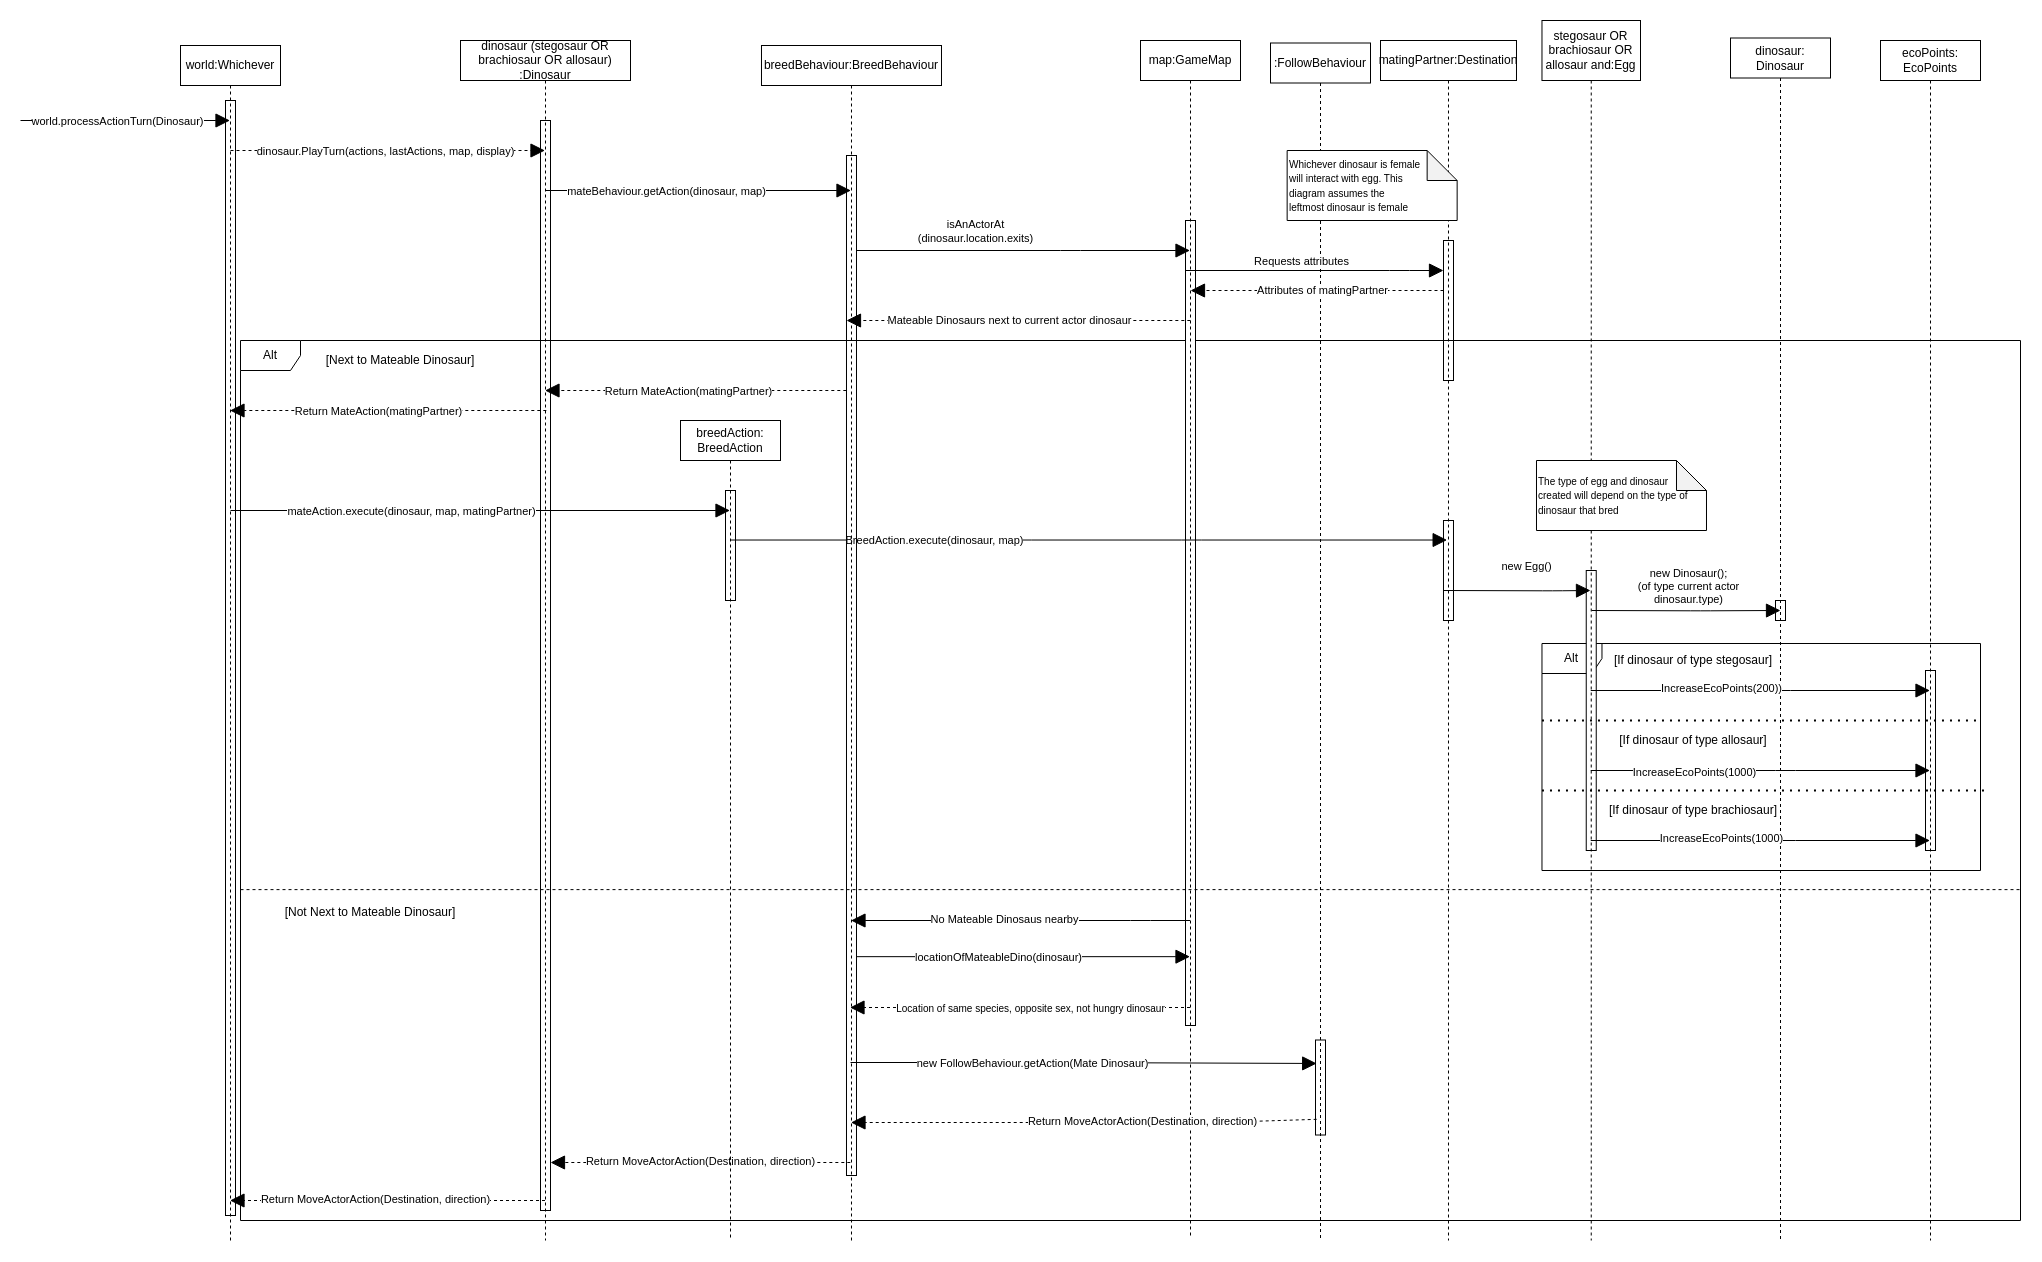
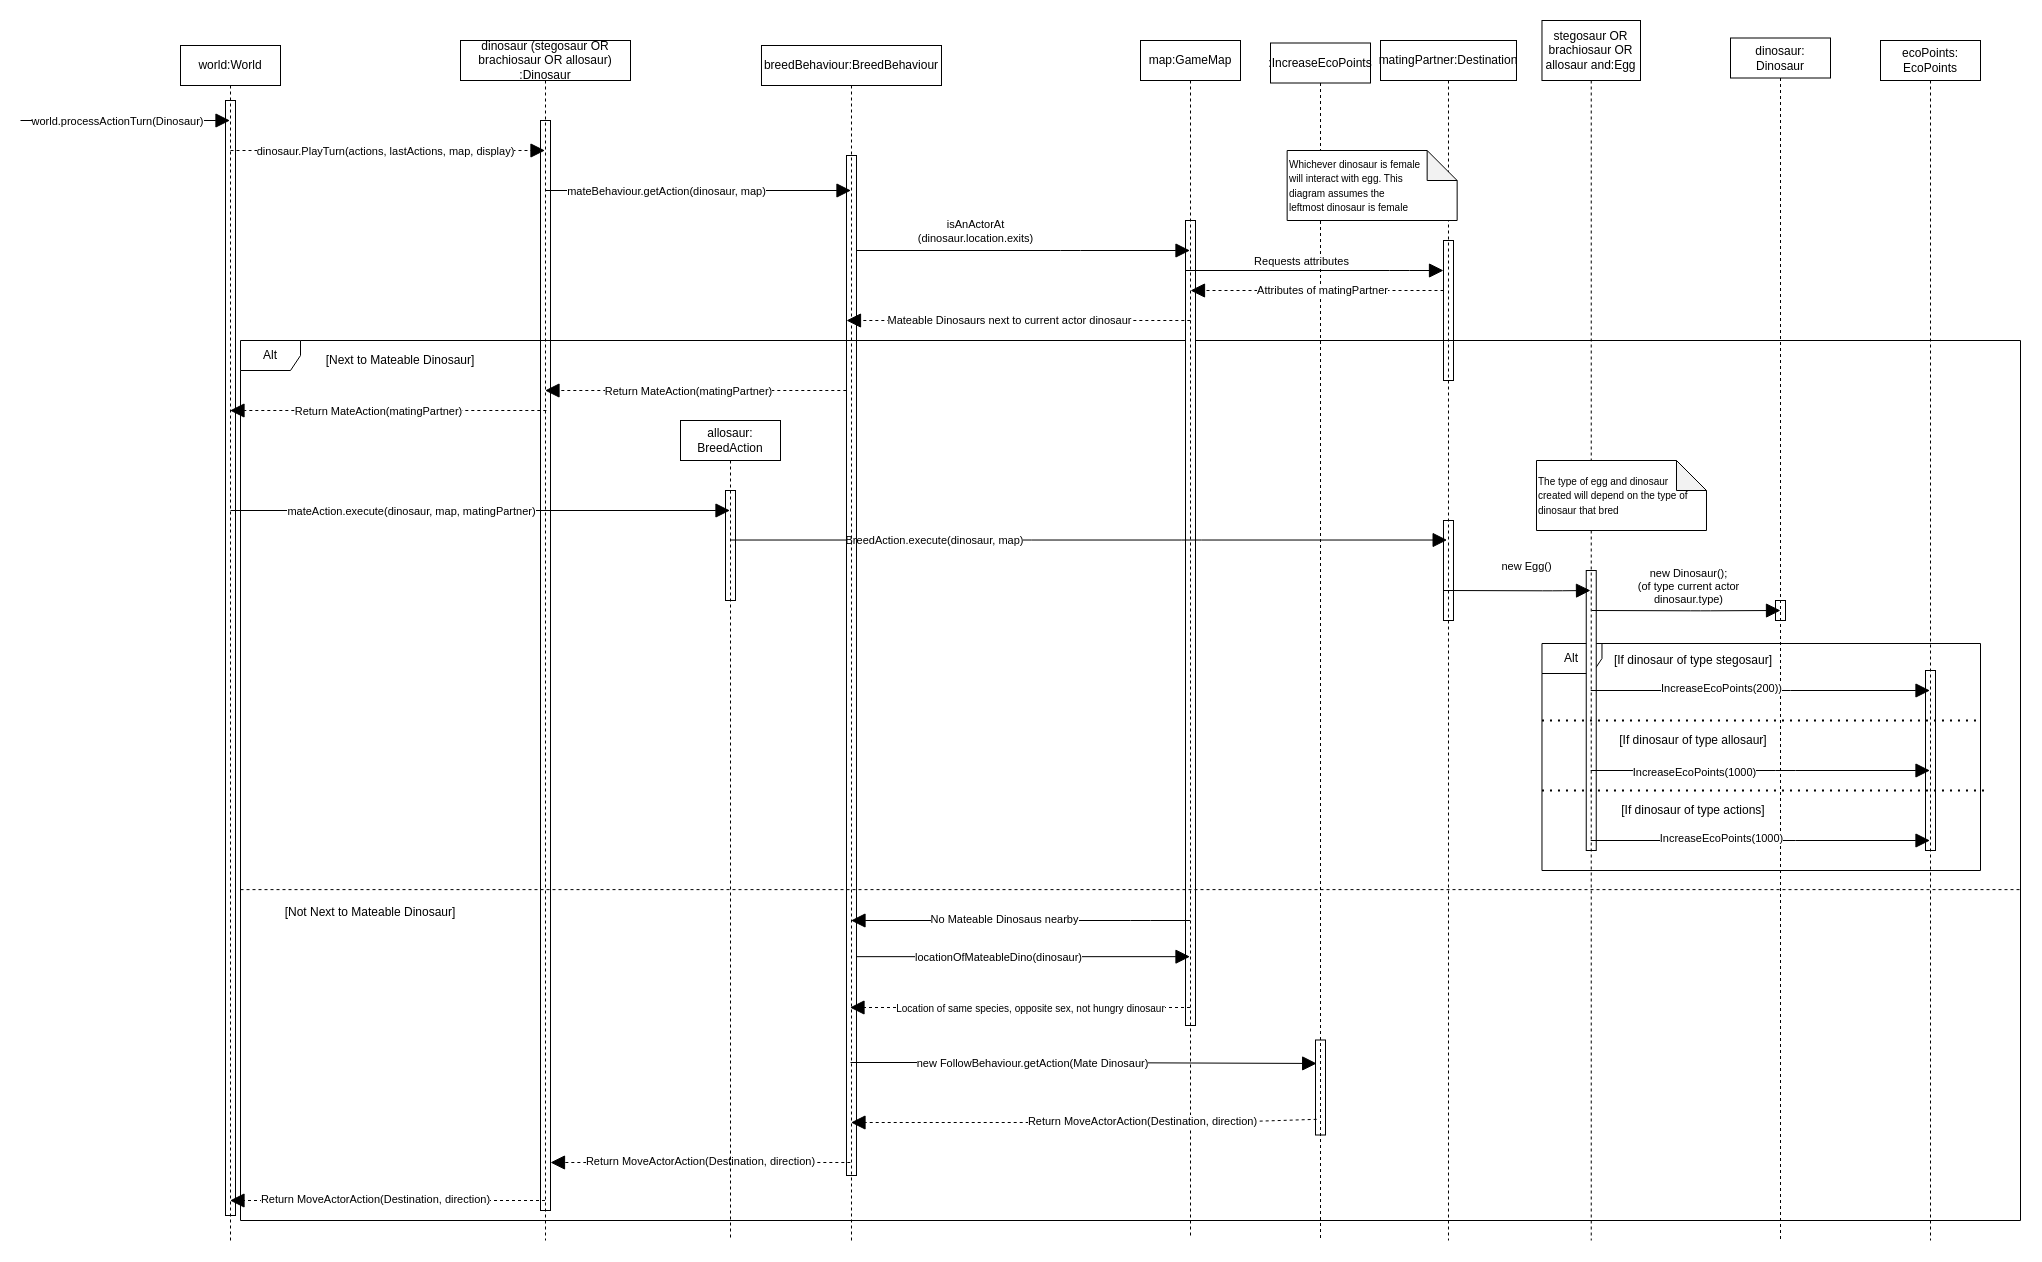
node ":FollowBehaviour": label ":FollowBehaviour" -> ":IncreaseEcoPoints"
node "world:Whichever": label "world:Whichever" -> "world:World"
node "breedAction: BreedAction": label "breedAction: BreedAction" -> "allosaur: BreedAction"
node "[If dinosaur of type brachiosaur]": label "[If dinosaur of type brachiosaur]" -> "[If dinosaur of type actions]"
